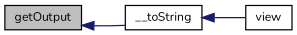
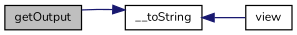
edge "__toString" -> "getOutput": reversed
